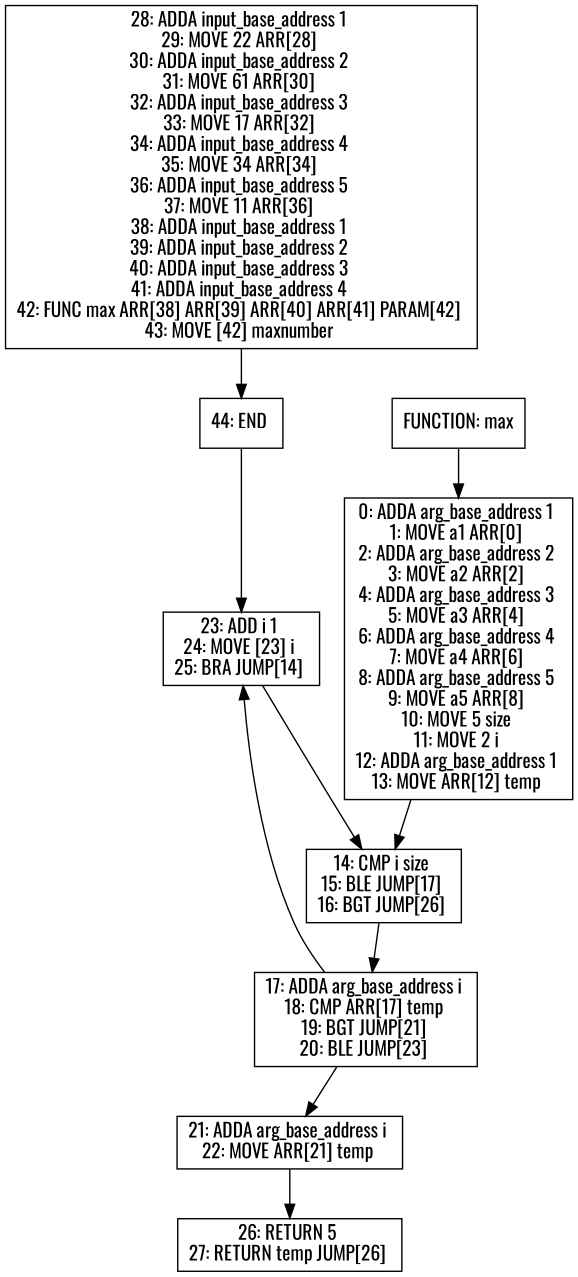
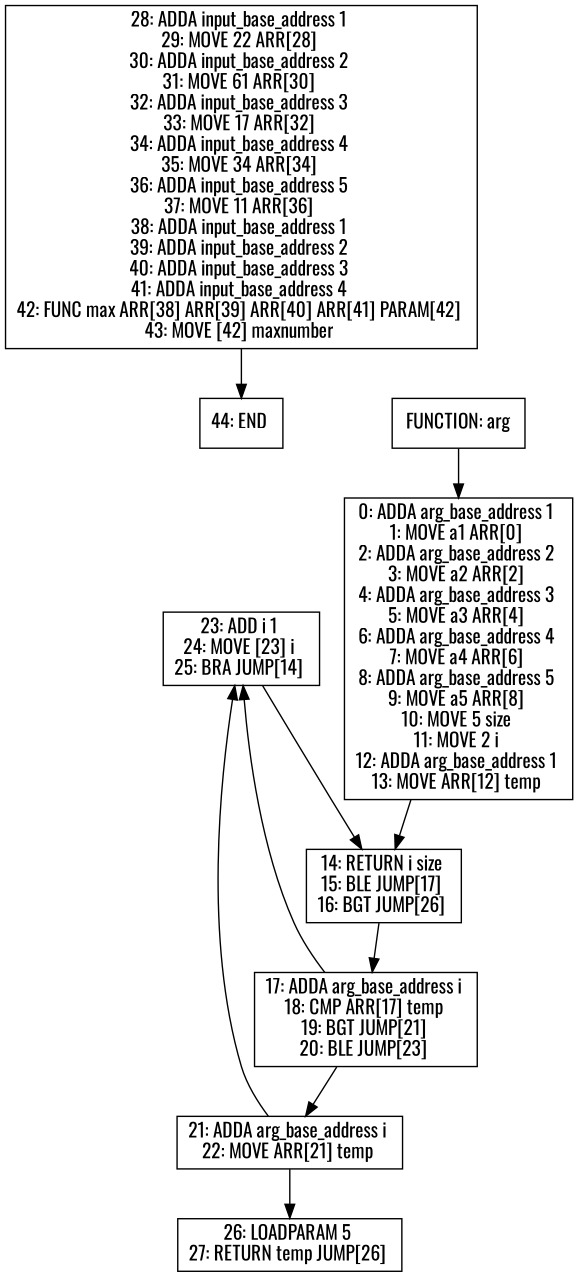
node "FUNCTION: max": label "FUNCTION: max" -> "FUNCTION: arg"
edge "44: END" -> "23: ADD i 1 24: MOVE [23] i 25: BRA JUMP[14]": now "21: ADDA arg_base_address i 22: MOVE ARR[21] temp" -> "23: ADD i 1 24: MOVE [23] i 25: BRA JUMP[14]"
node "14: CMP i size 15: BLE JUMP[17] 16: BGT JUMP[26]": label "14: CMP i size 15: BLE JUMP[17] 16: BGT JUMP[26]" -> "14: RETURN i size 15: BLE JUMP[17] 16: BGT JUMP[26]"
node "26: RETURN 5 27: RETURN temp JUMP[26]": label "26: RETURN 5 27: RETURN temp JUMP[26]" -> "26: LOADPARAM 5 27: RETURN temp JUMP[26]"
